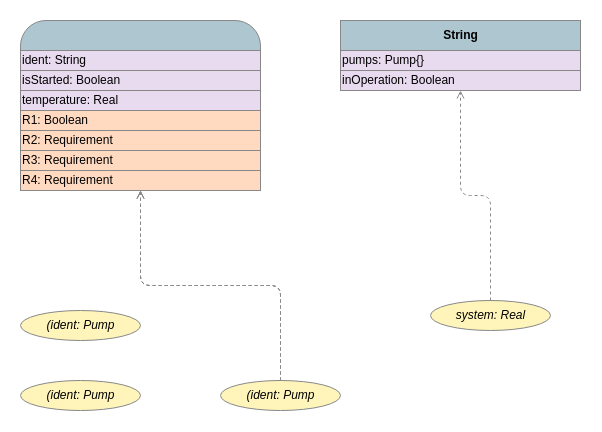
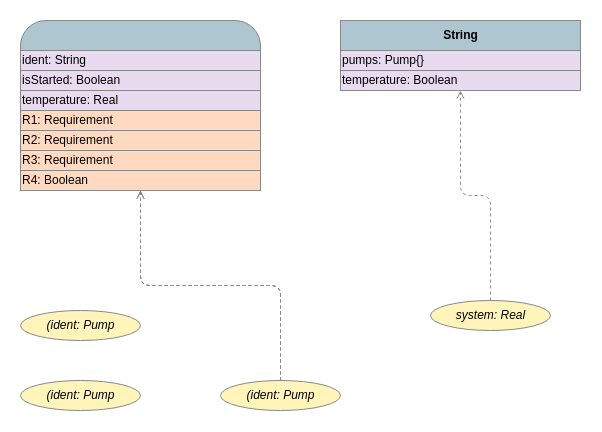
node "inOperation: Boolean": label "inOperation: Boolean" -> "temperature: Boolean"
node "R1: Boolean": label "R1: Boolean" -> "R1: Requirement"
node "R4: Requirement": label "R4: Requirement" -> "R4: Boolean"
